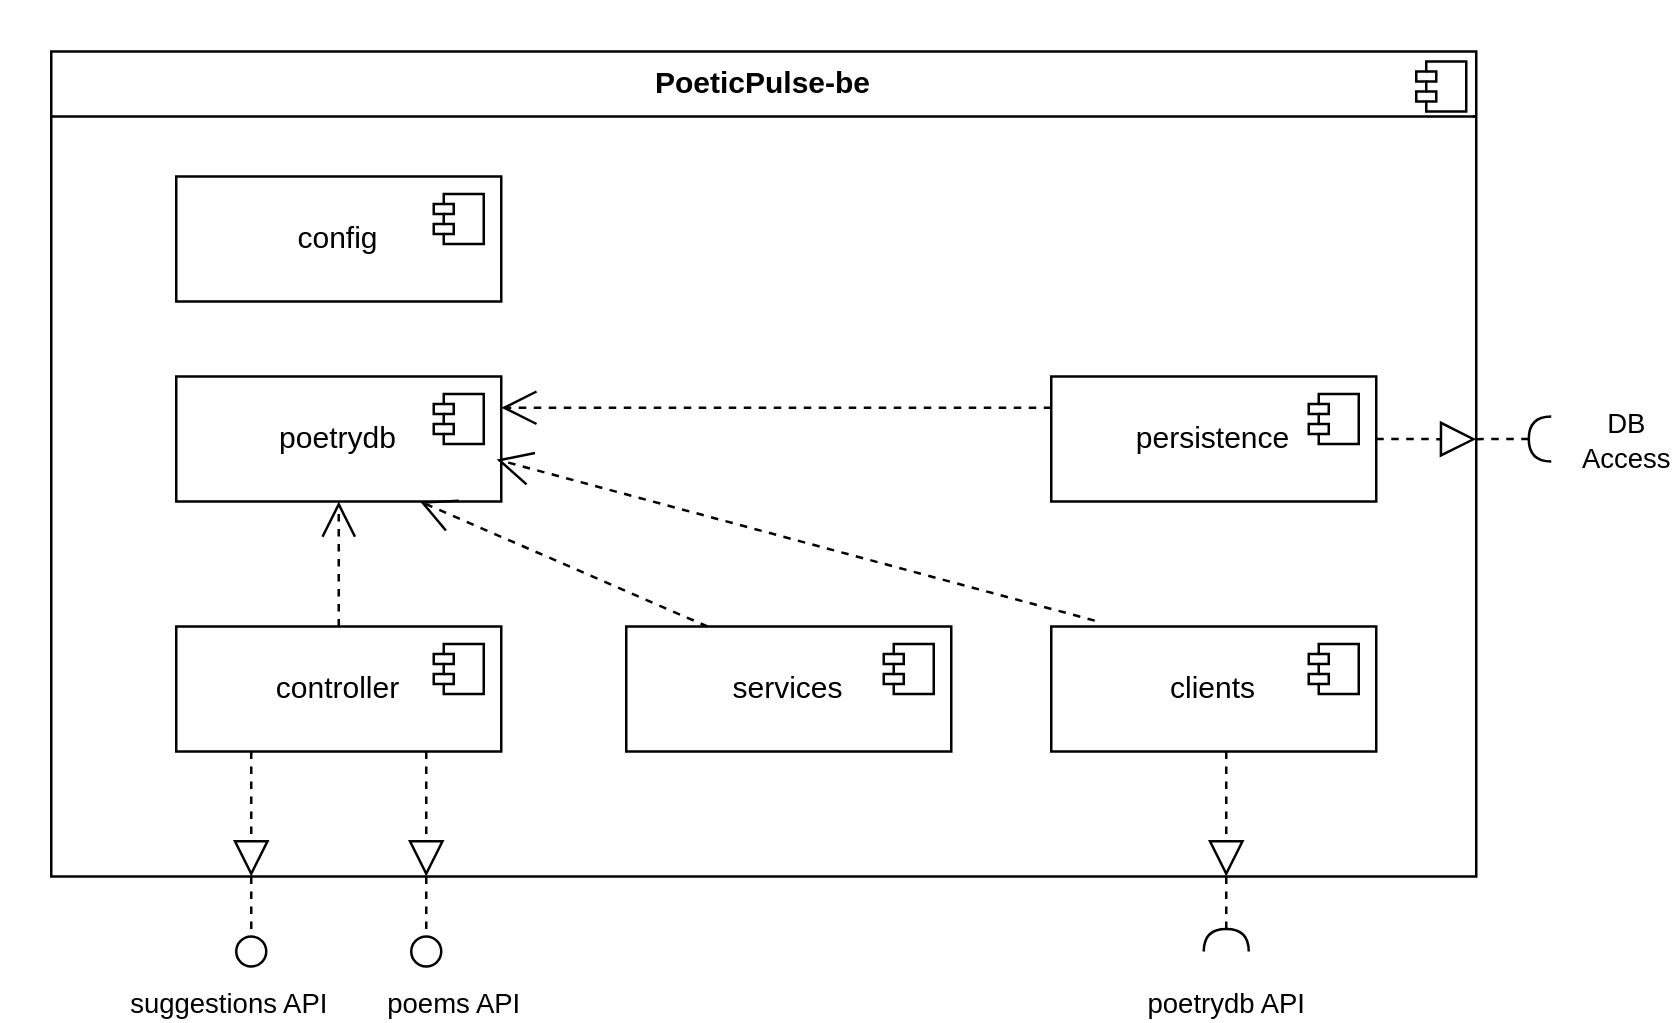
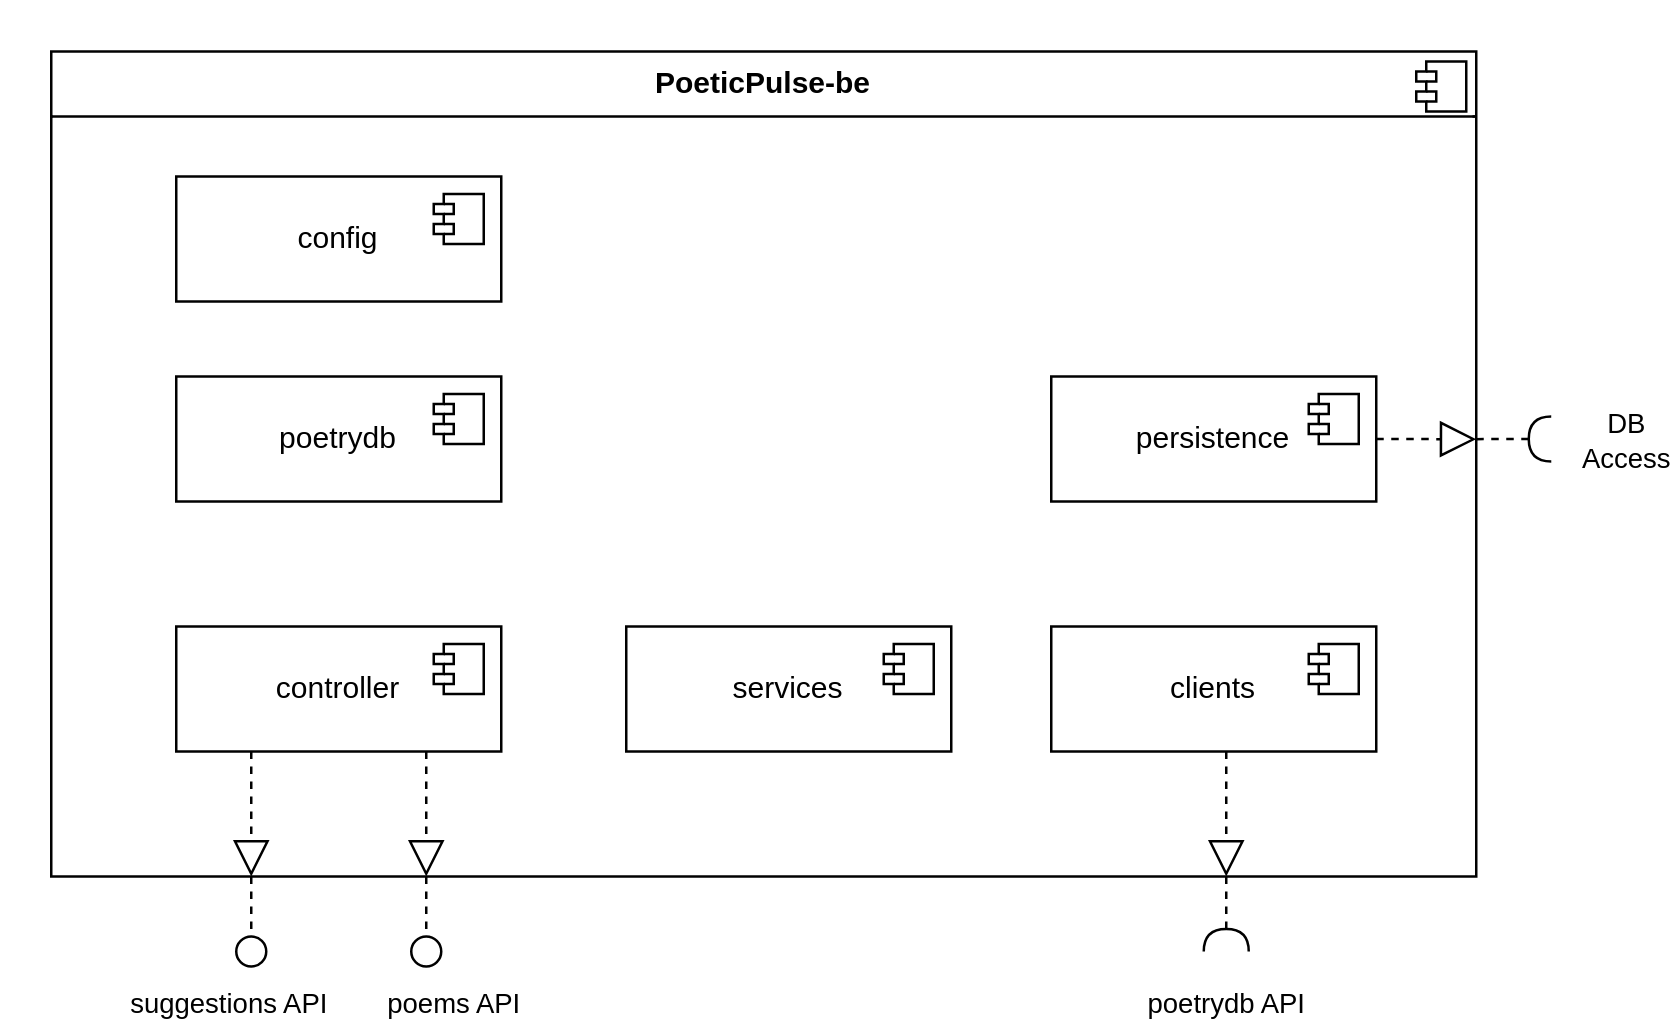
edge "persistence" -> "poetrydb": removed
edge "clients" -> "poetrydb": removed
edge "services" -> "poetrydb": removed
edge "controller" -> "poetrydb": removed
